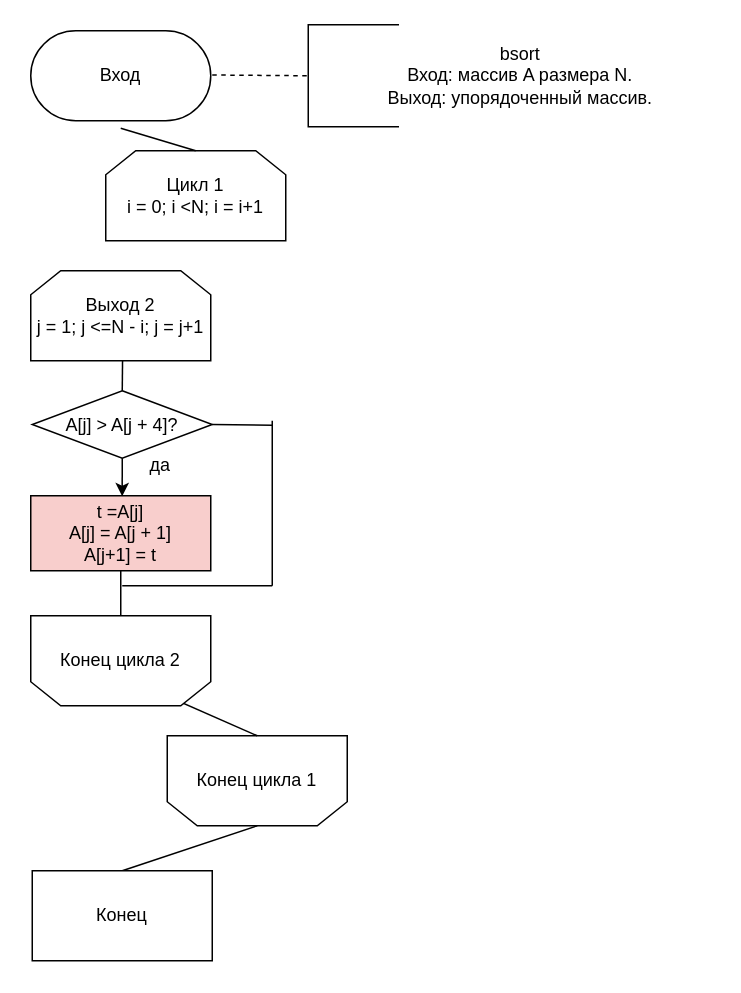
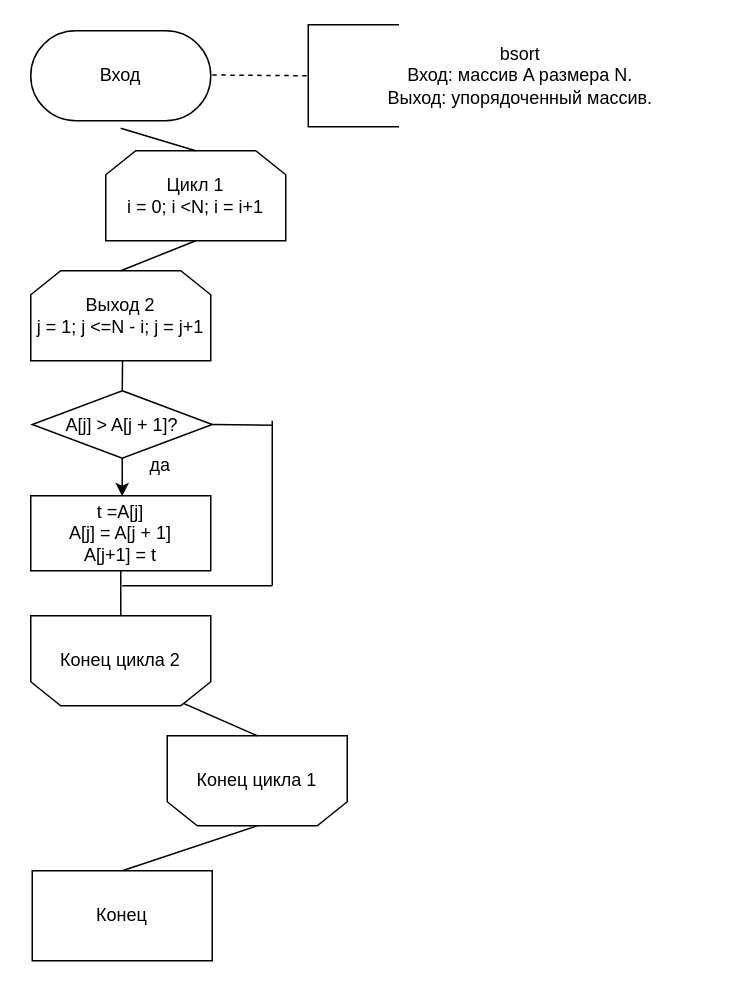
edge "Цикл 1 i = 0; i <N; i = i+1" -- "Выход 2 j = 1; j <=N - i; j = j+1": added
node "A[j] > A[j + 4]?": label "A[j] > A[j + 4]?" -> "A[j] > A[j + 1]?"
node "t =A[j] A[j] = A[j + 1] A[j+1] = t": fillcolor #f8cecc -> #ffffff
